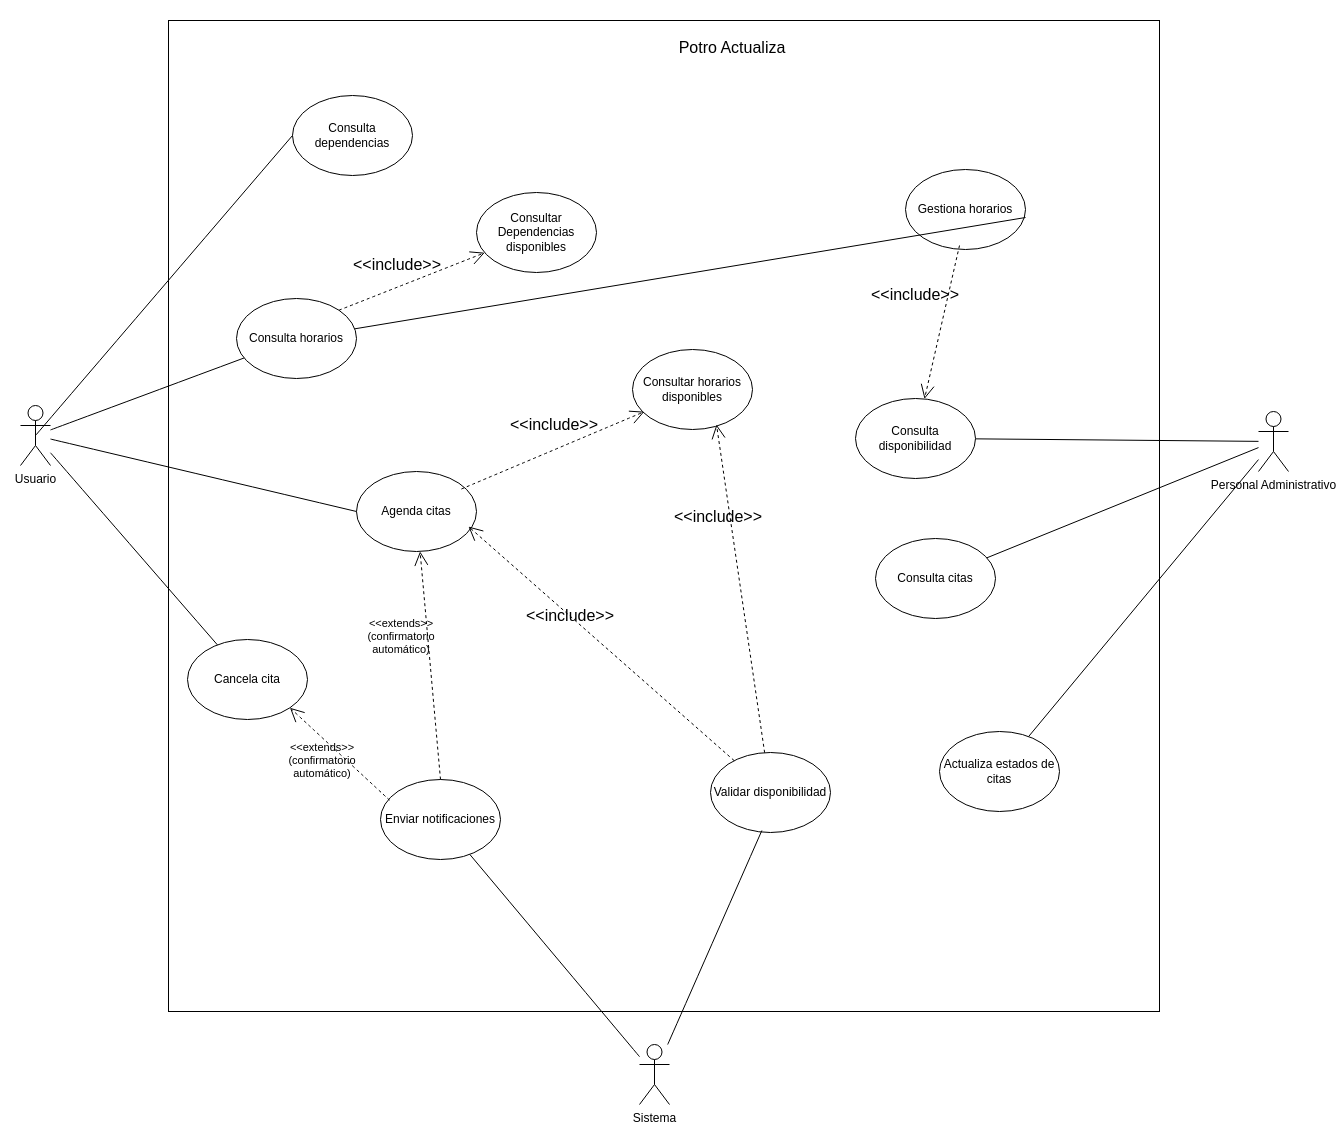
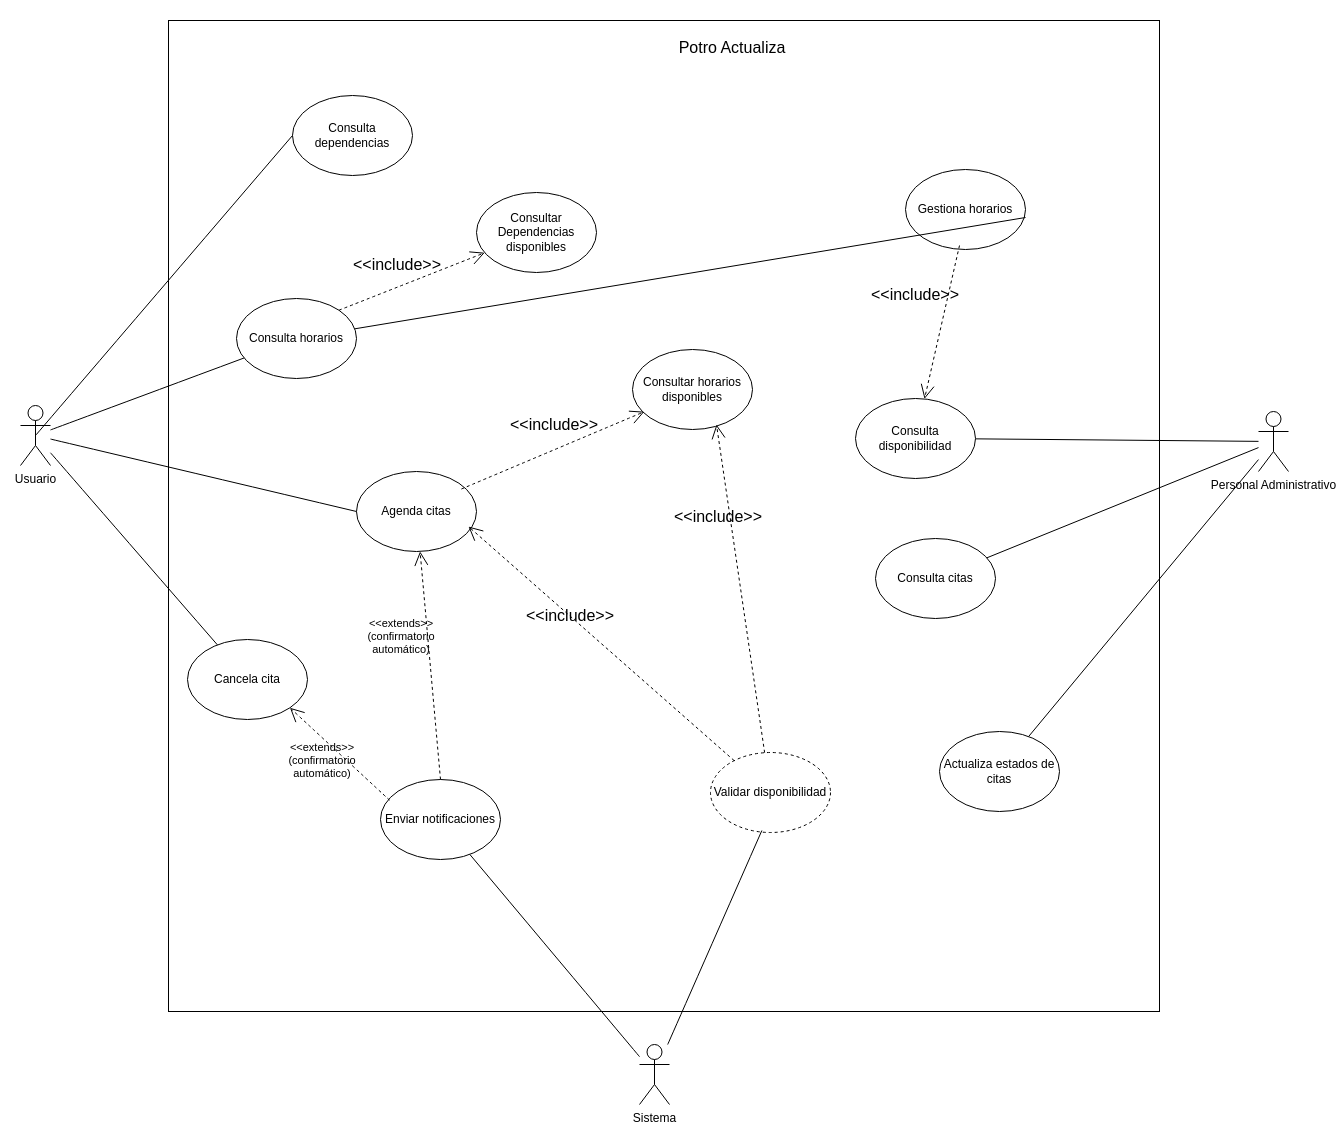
node "Validar disponibilidad": style solid -> dashed
